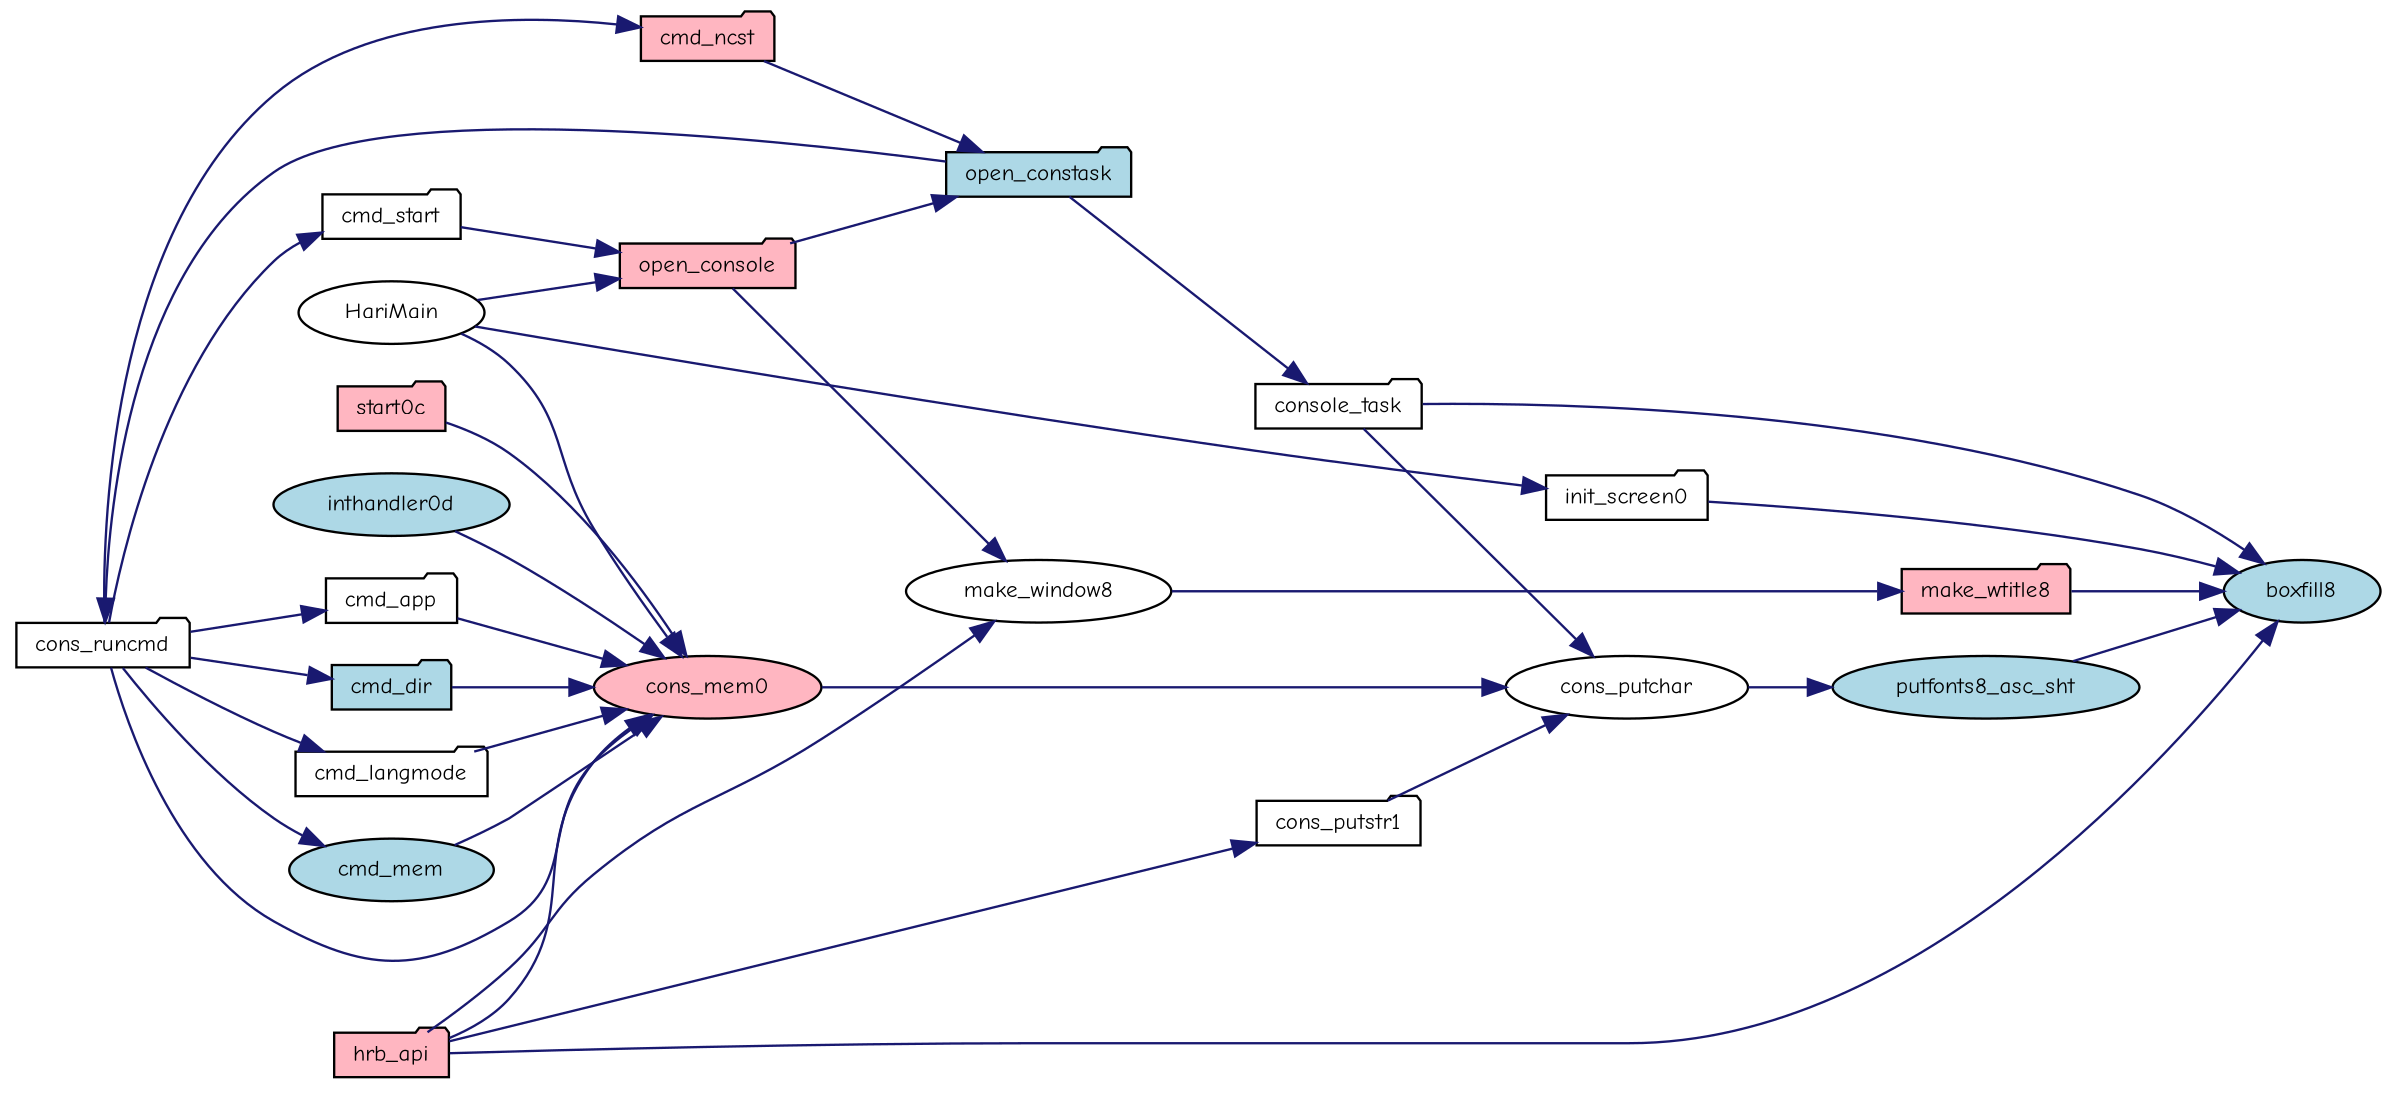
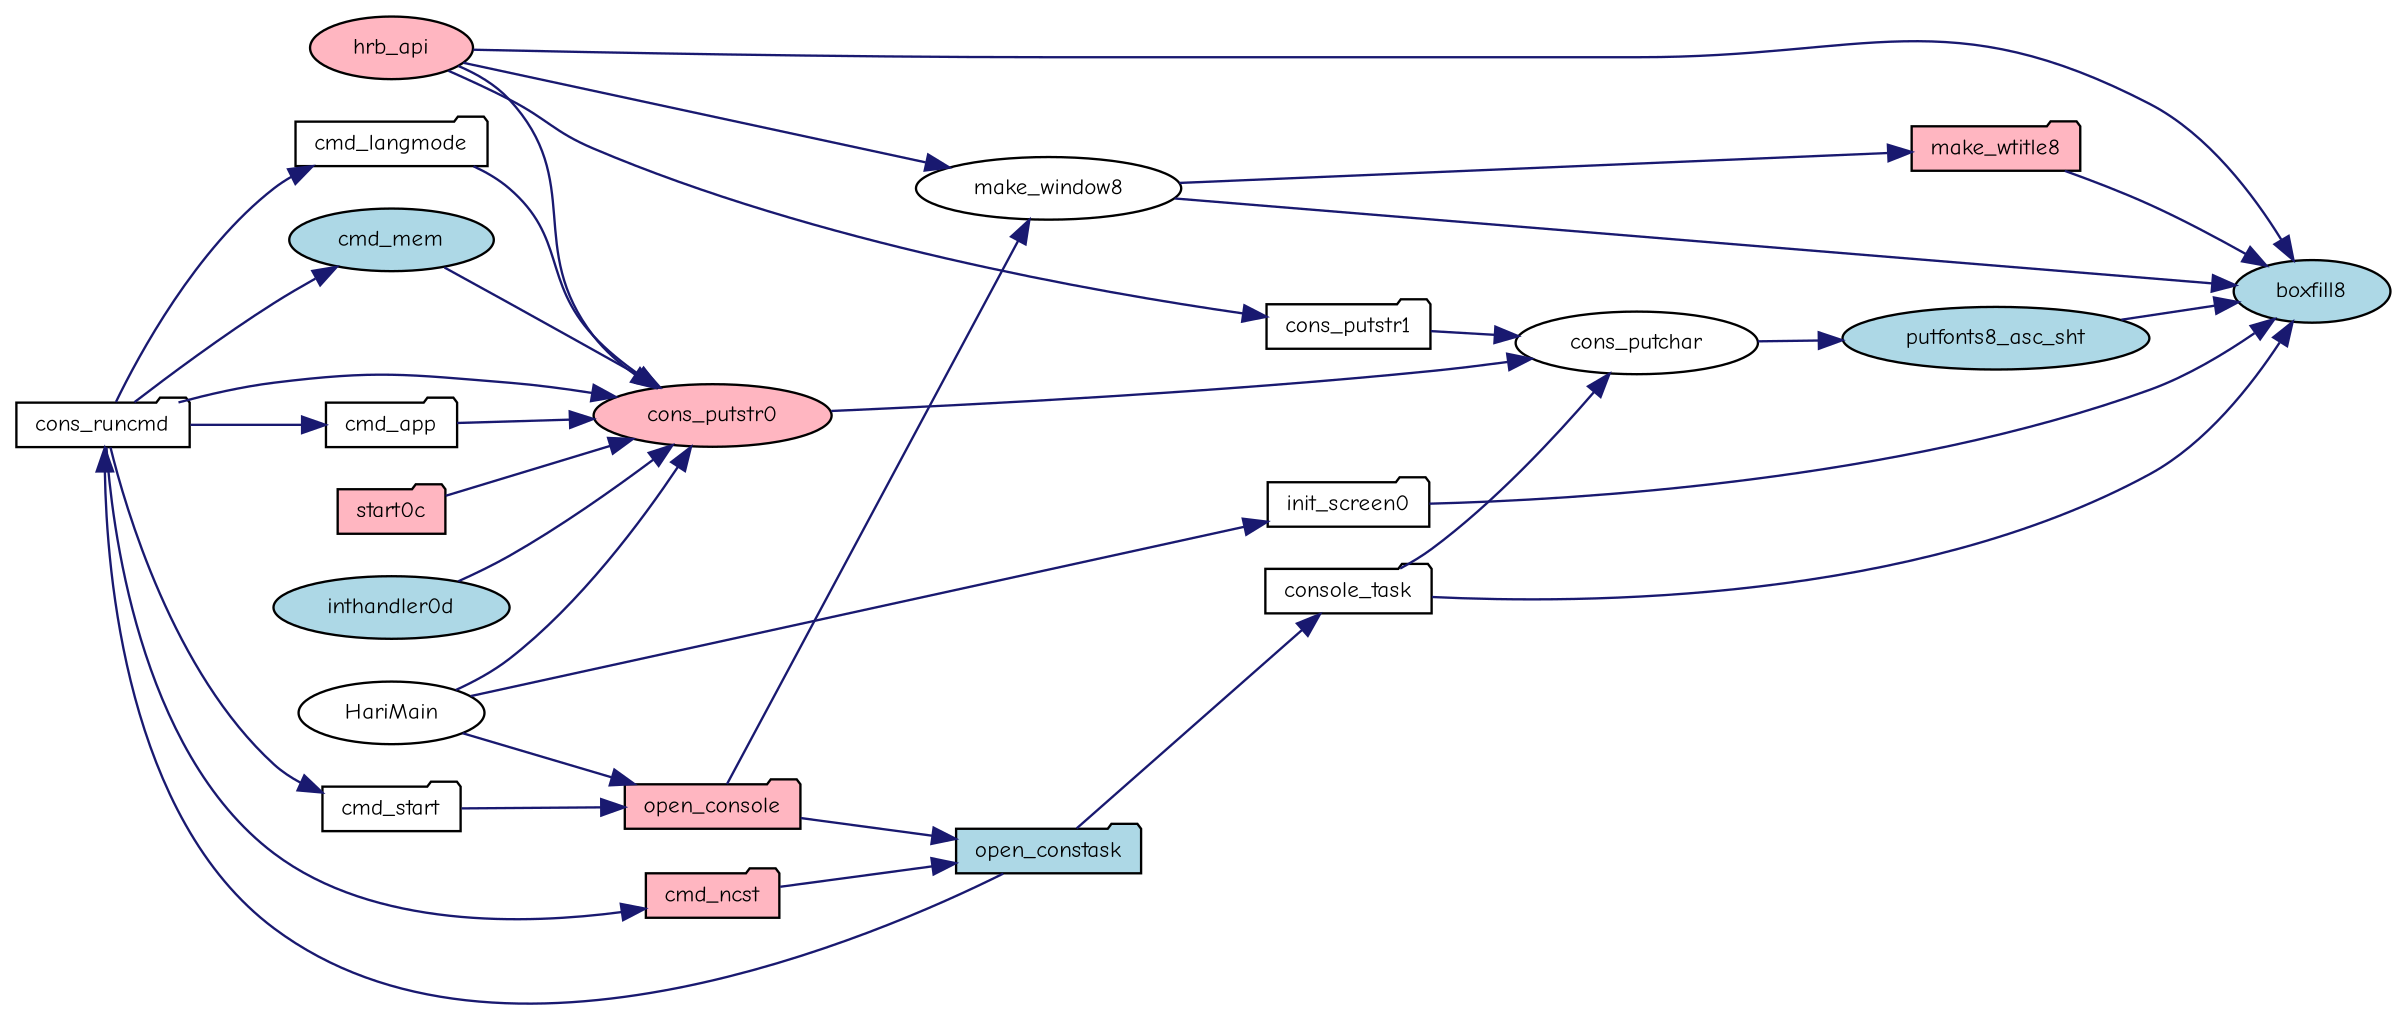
edge "make_window8" -> "boxfill8": added
node "cmd_dir": removed
node "cons_mem0": label "cons_mem0" -> "cons_putstr0"
node "hrb_api": shape folder -> ellipse
